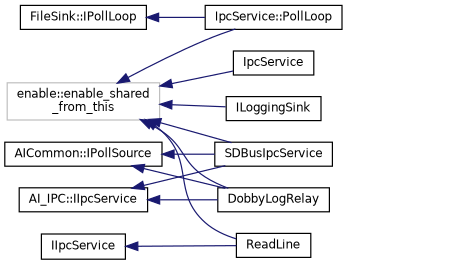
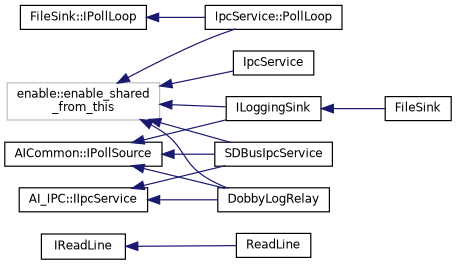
node "FileSink": added
edge "ILoggingSink" -> "AICommon::IPollSource": added
edge "ReadLine" -> "enable::enable_shared _from_this": removed
node "IIpcService": label "IIpcService" -> "IReadLine"
